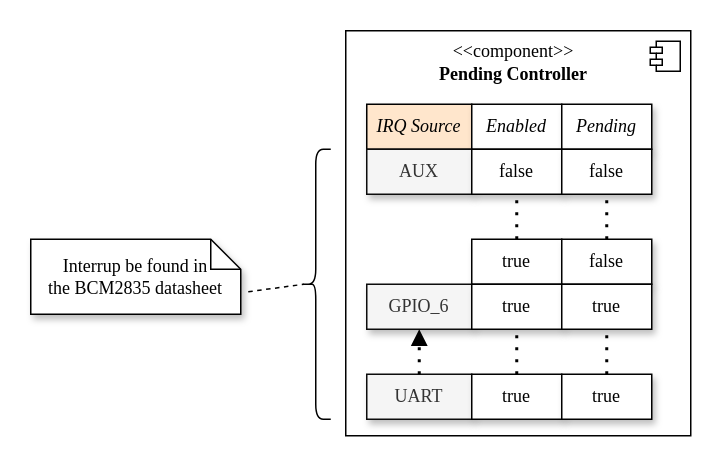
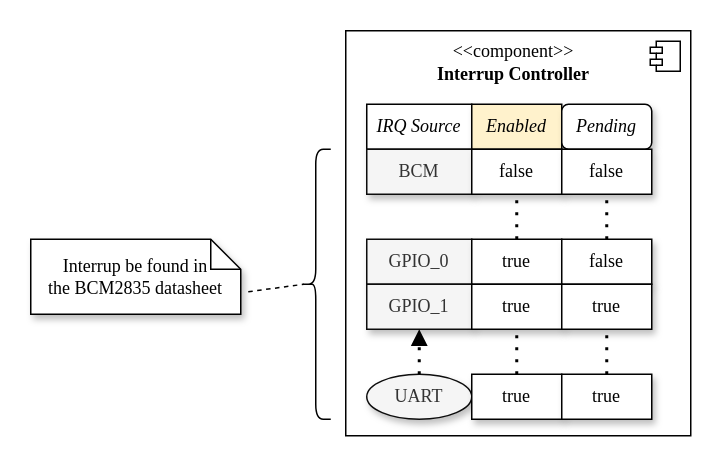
node "<<component>> Pending Controller": label "<<component>> Pending Controller" -> "<<component>> Interrup Controller"
node "IRQ Source": fillcolor #ffe6cc -> #ffffff
node "Enabled": fillcolor #ffffff -> #fff2cc
node "Pending": shape rectangle -> rounded rectangle
node "AUX": label "AUX" -> "BCM"
node "GPIO_0": added
node "GPIO_6": label "GPIO_6" -> "GPIO_1"
node "UART": shape rectangle -> ellipse
